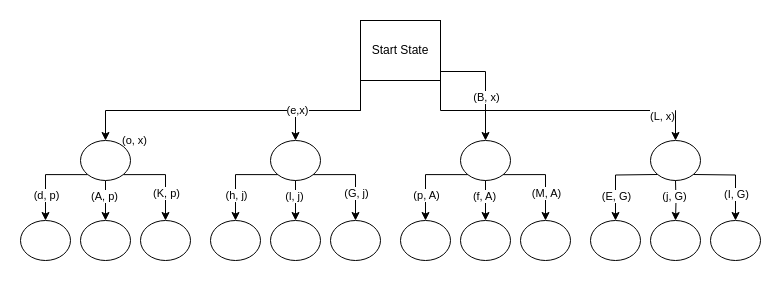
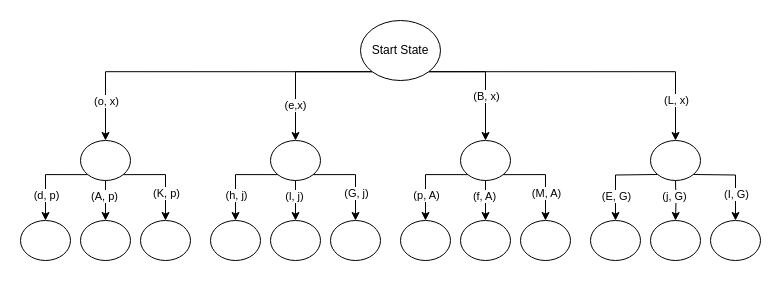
node "Start State": shape rectangle -> ellipse
